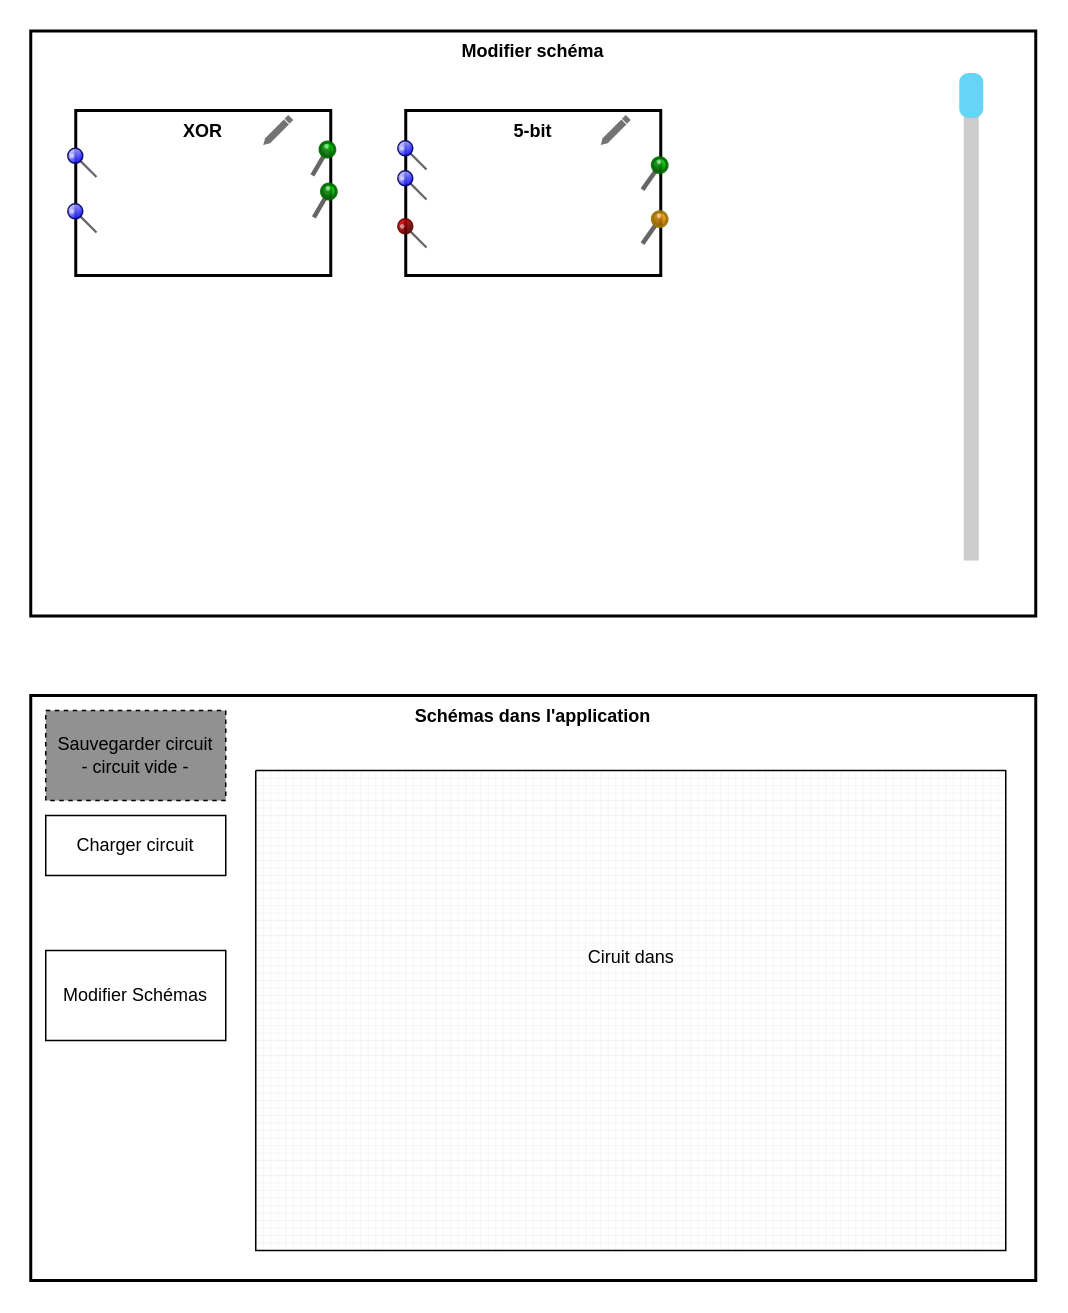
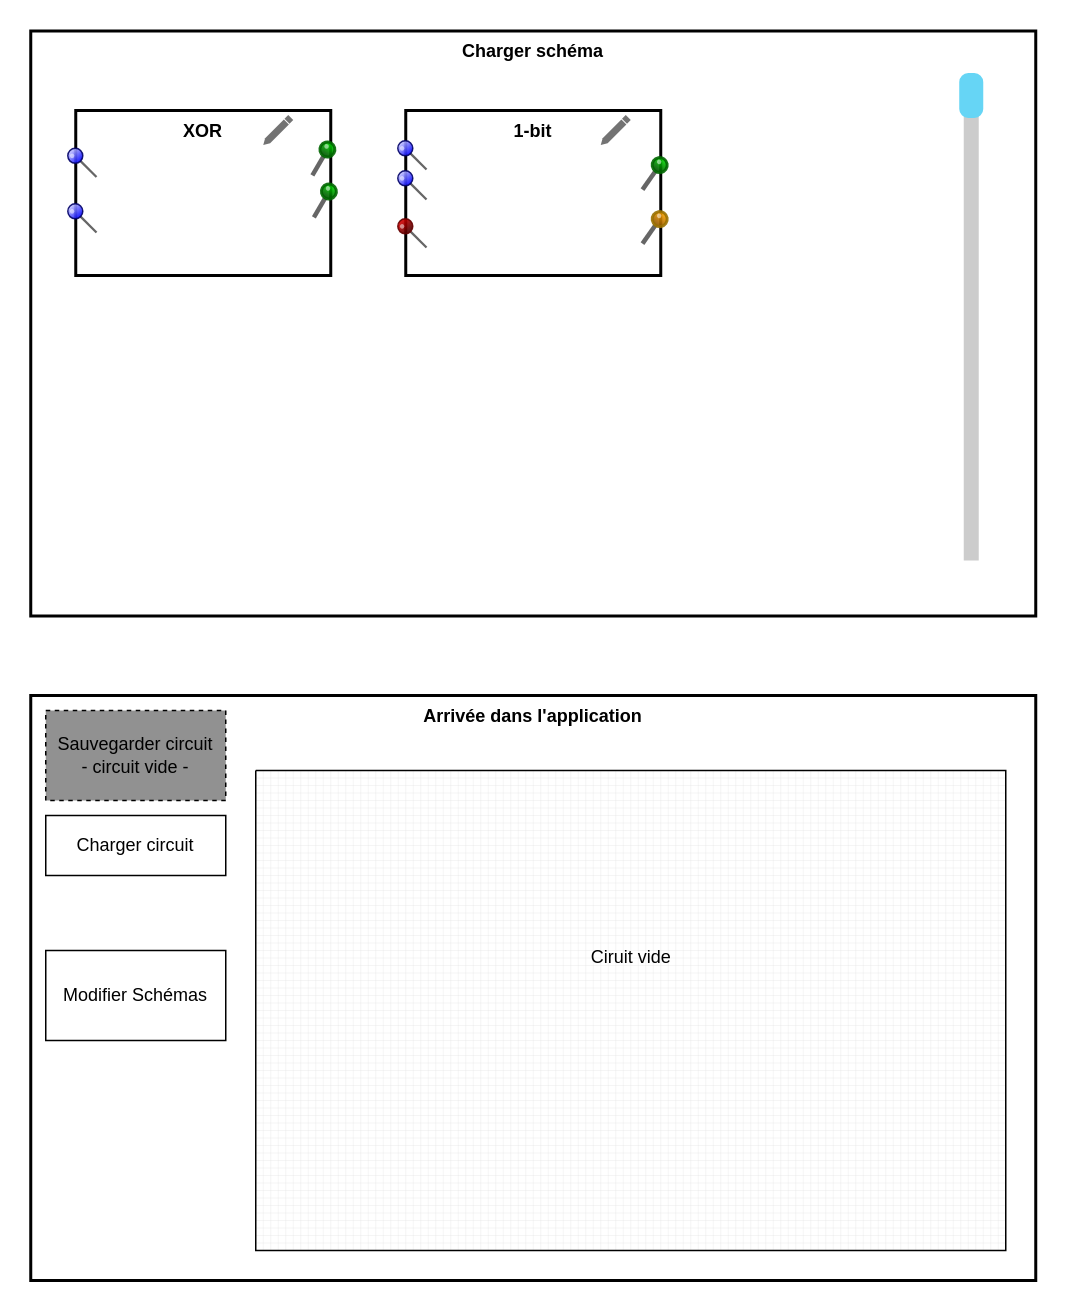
node "Modifier schéma": label "Modifier schéma" -> "Charger schéma"
node "5-bit": label "5-bit" -> "1-bit"
node "Schémas dans l'application": label "Schémas dans l'application" -> "Arrivée dans l'application"
node "Ciruit dans": label "Ciruit dans" -> "Ciruit vide"
